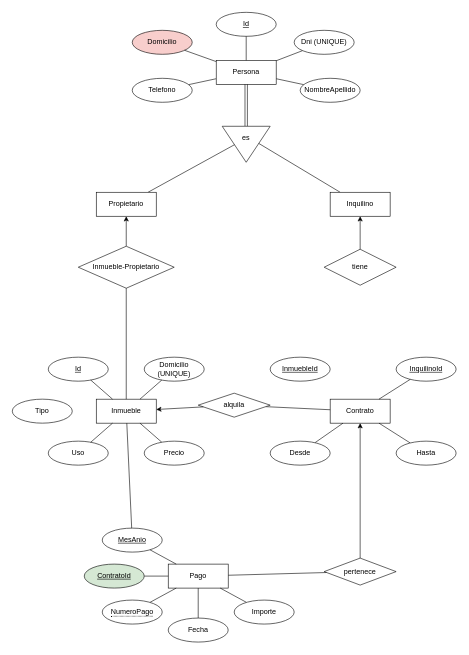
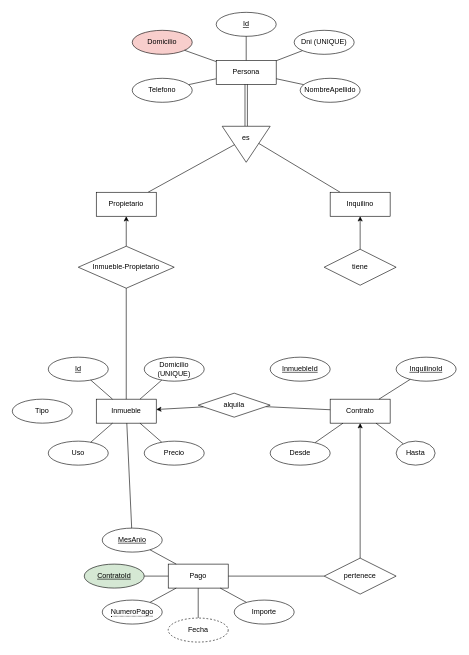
node "Hasta": size 60x24 -> 39x24
node "pertenece": size 72x27 -> 72x36
node "Fecha": style solid -> dashed
